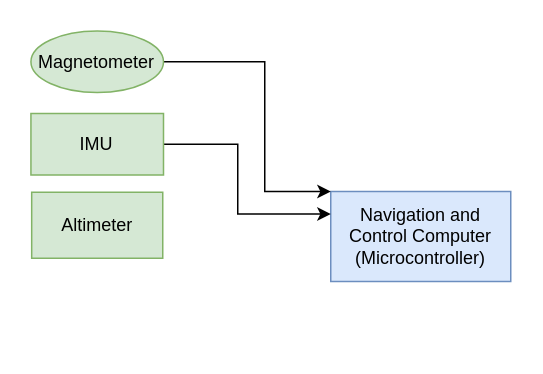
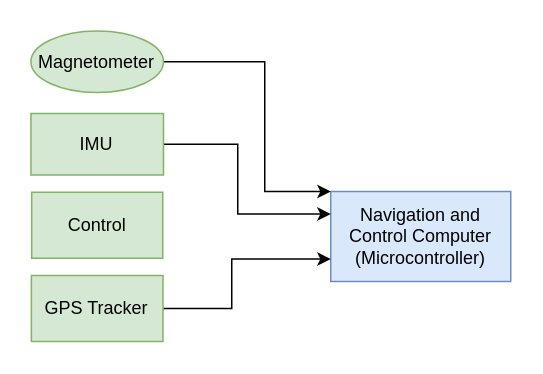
node "Altimeter": label "Altimeter" -> "Control"
edge "GPS Tracker" -> "Navigation and Control Computer (Microcontroller)": added
node "GPS Tracker": added
